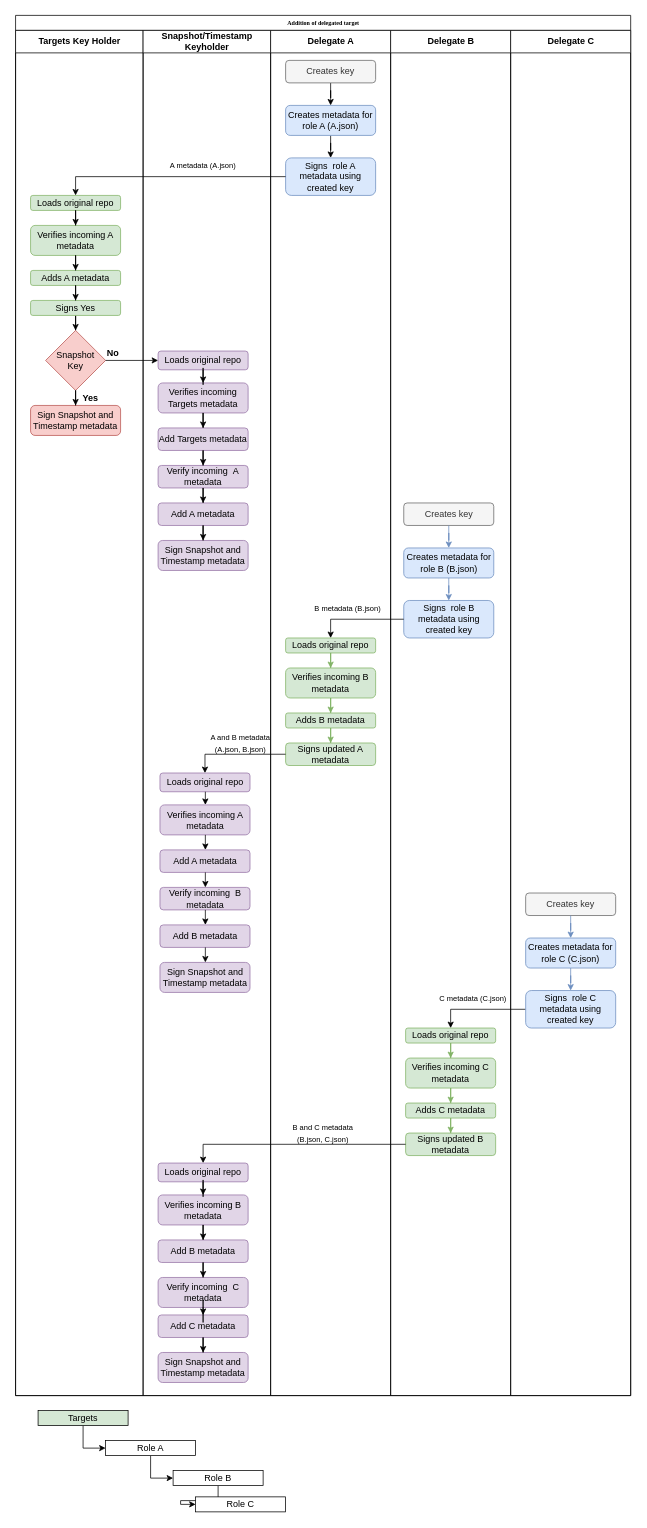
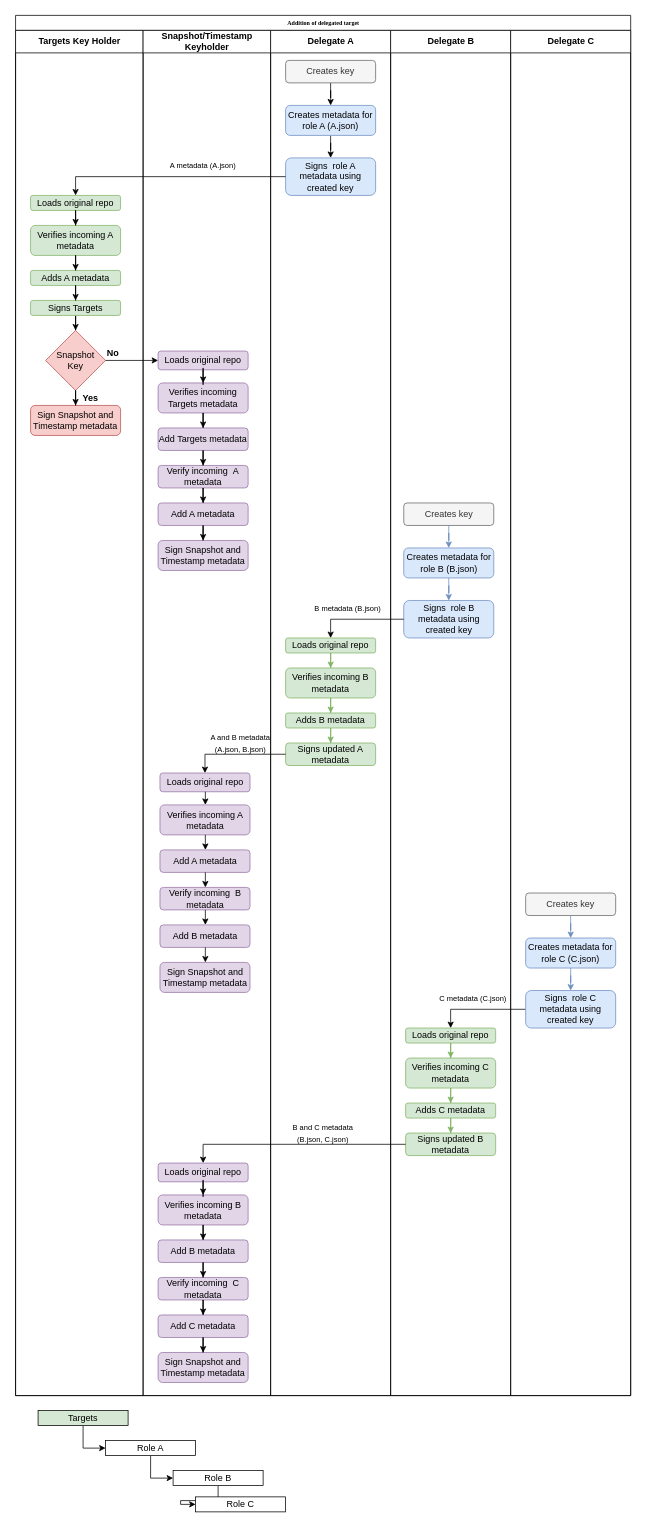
node "Signs Yes": label "Signs Yes" -> "Signs Targets"
node "Verify incoming C metadata": size 90x30 -> 90x23
